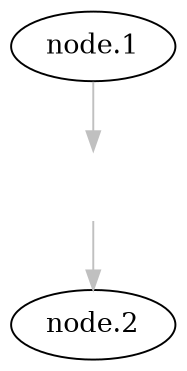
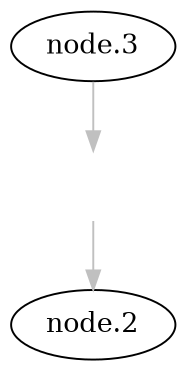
node "node.1": label "node.1" -> "node.3"
